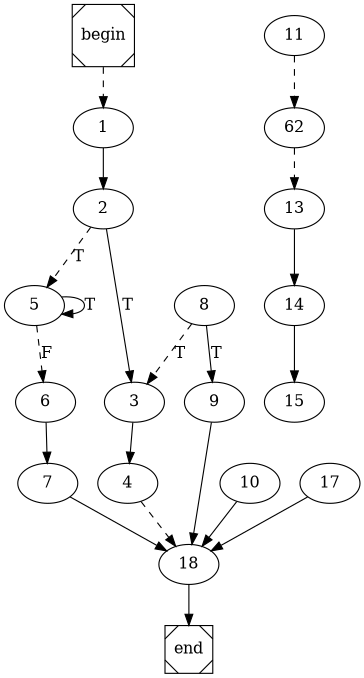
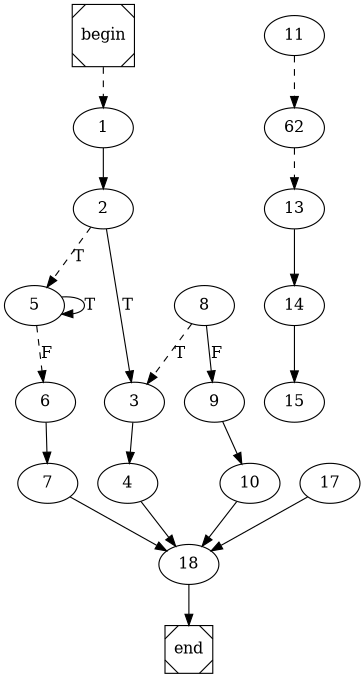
edge "8" -> "9": label "T" -> "F"
edge "9" -> "18": now "9" -> "10"
edge "4" -> "18": style dashed -> solid
